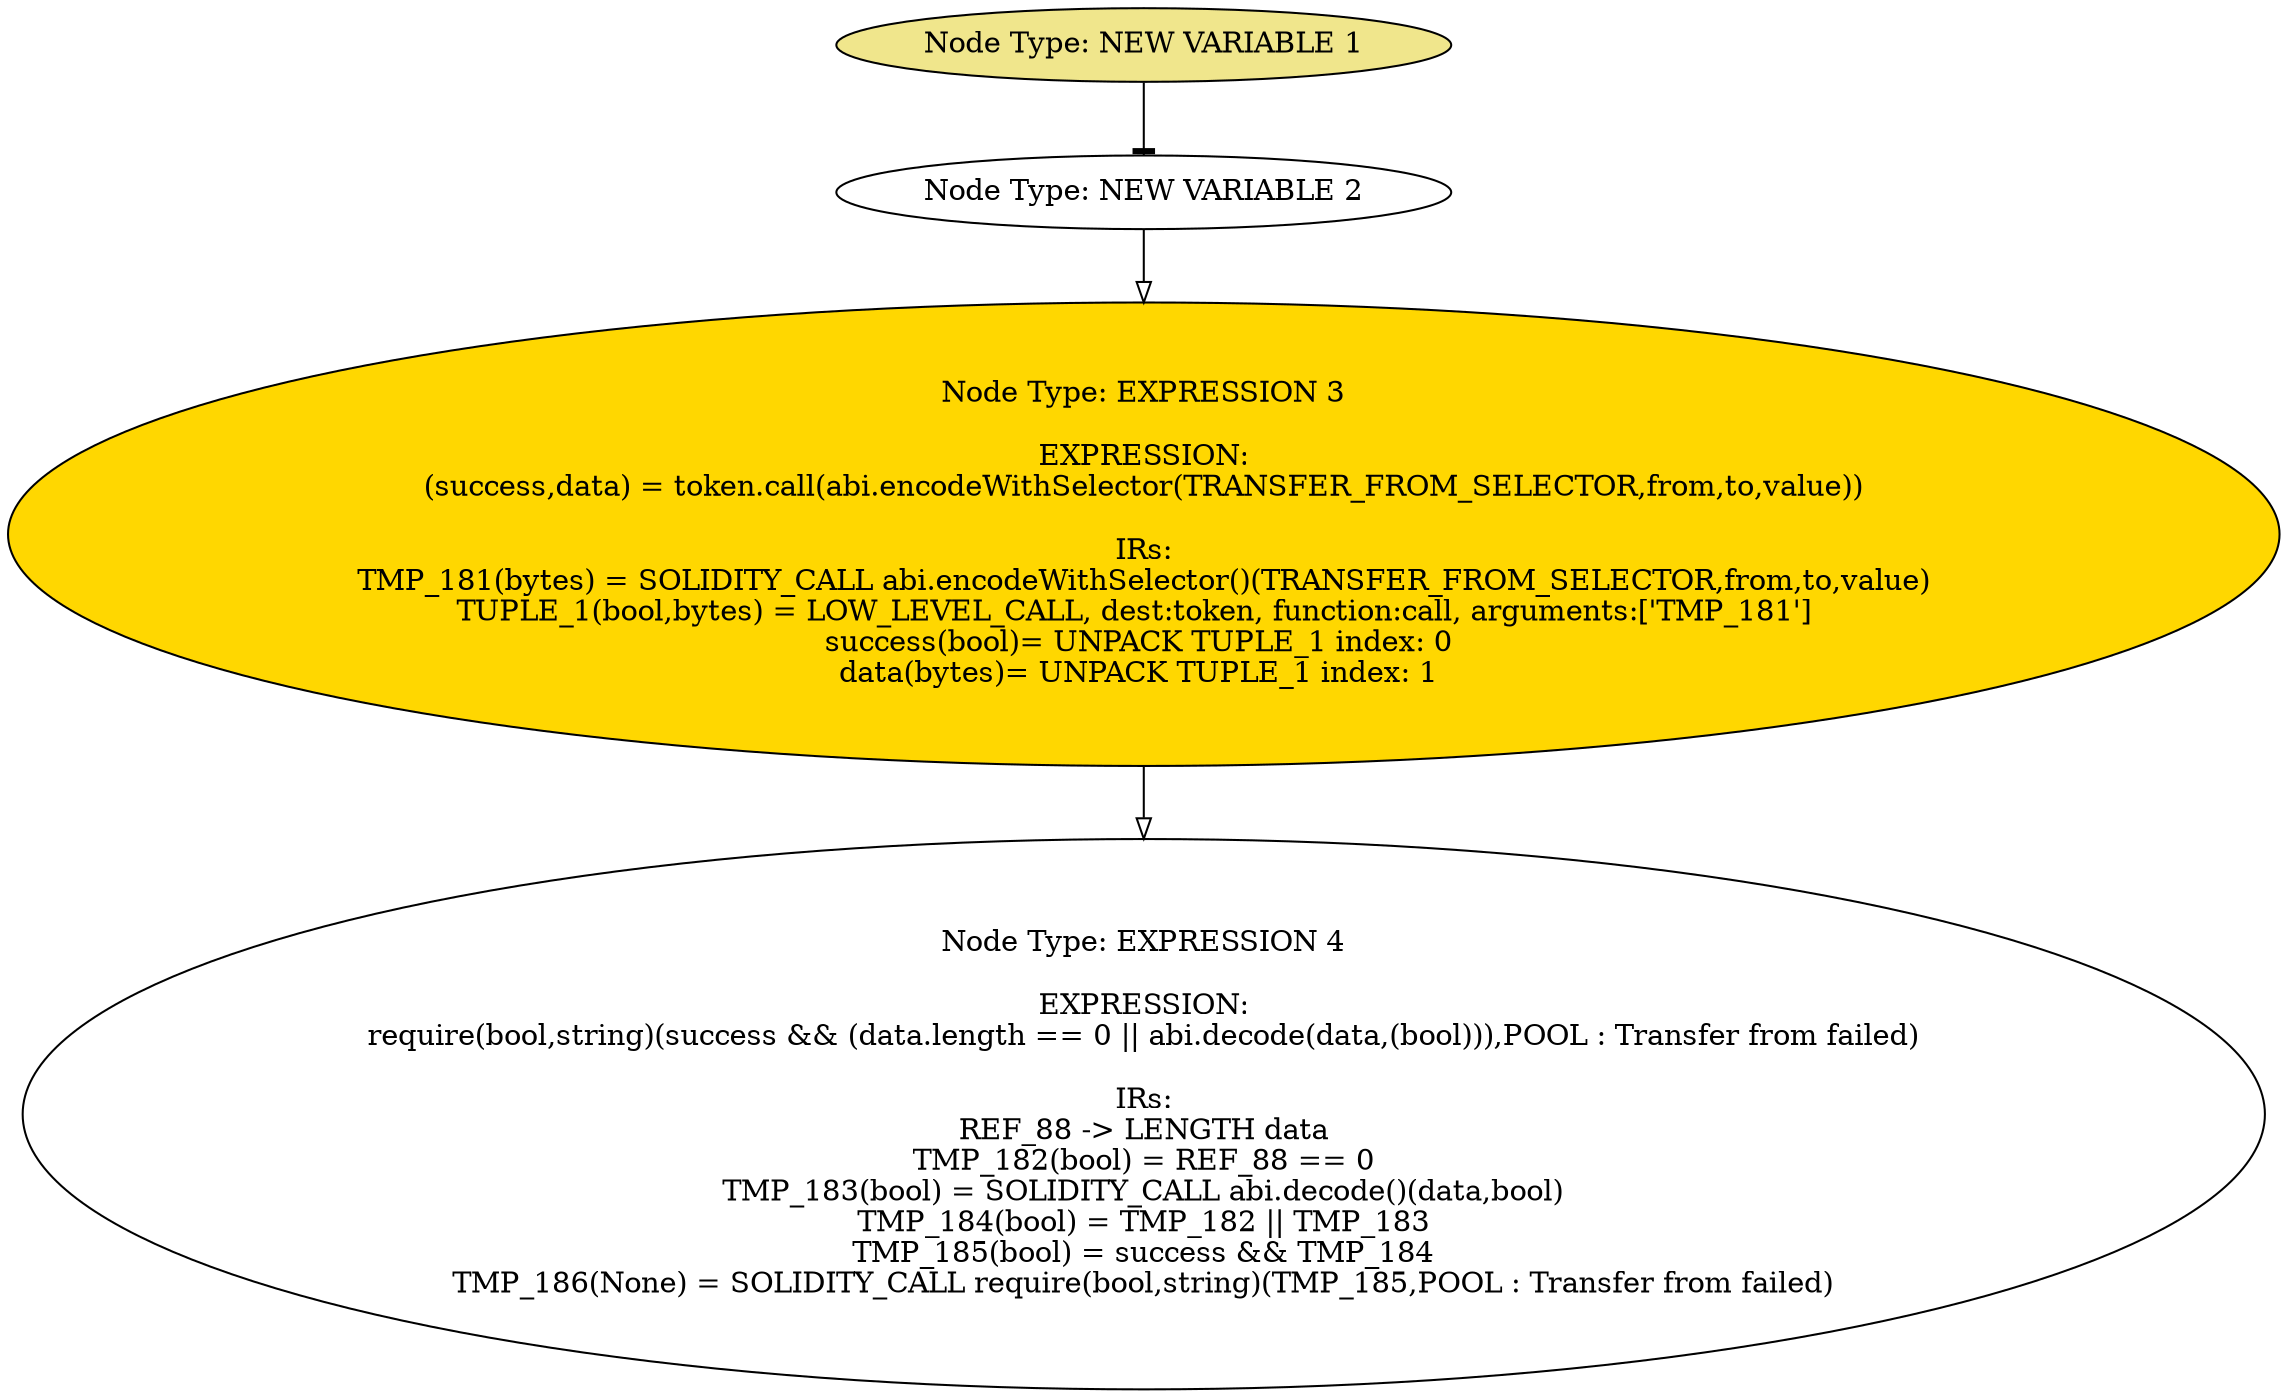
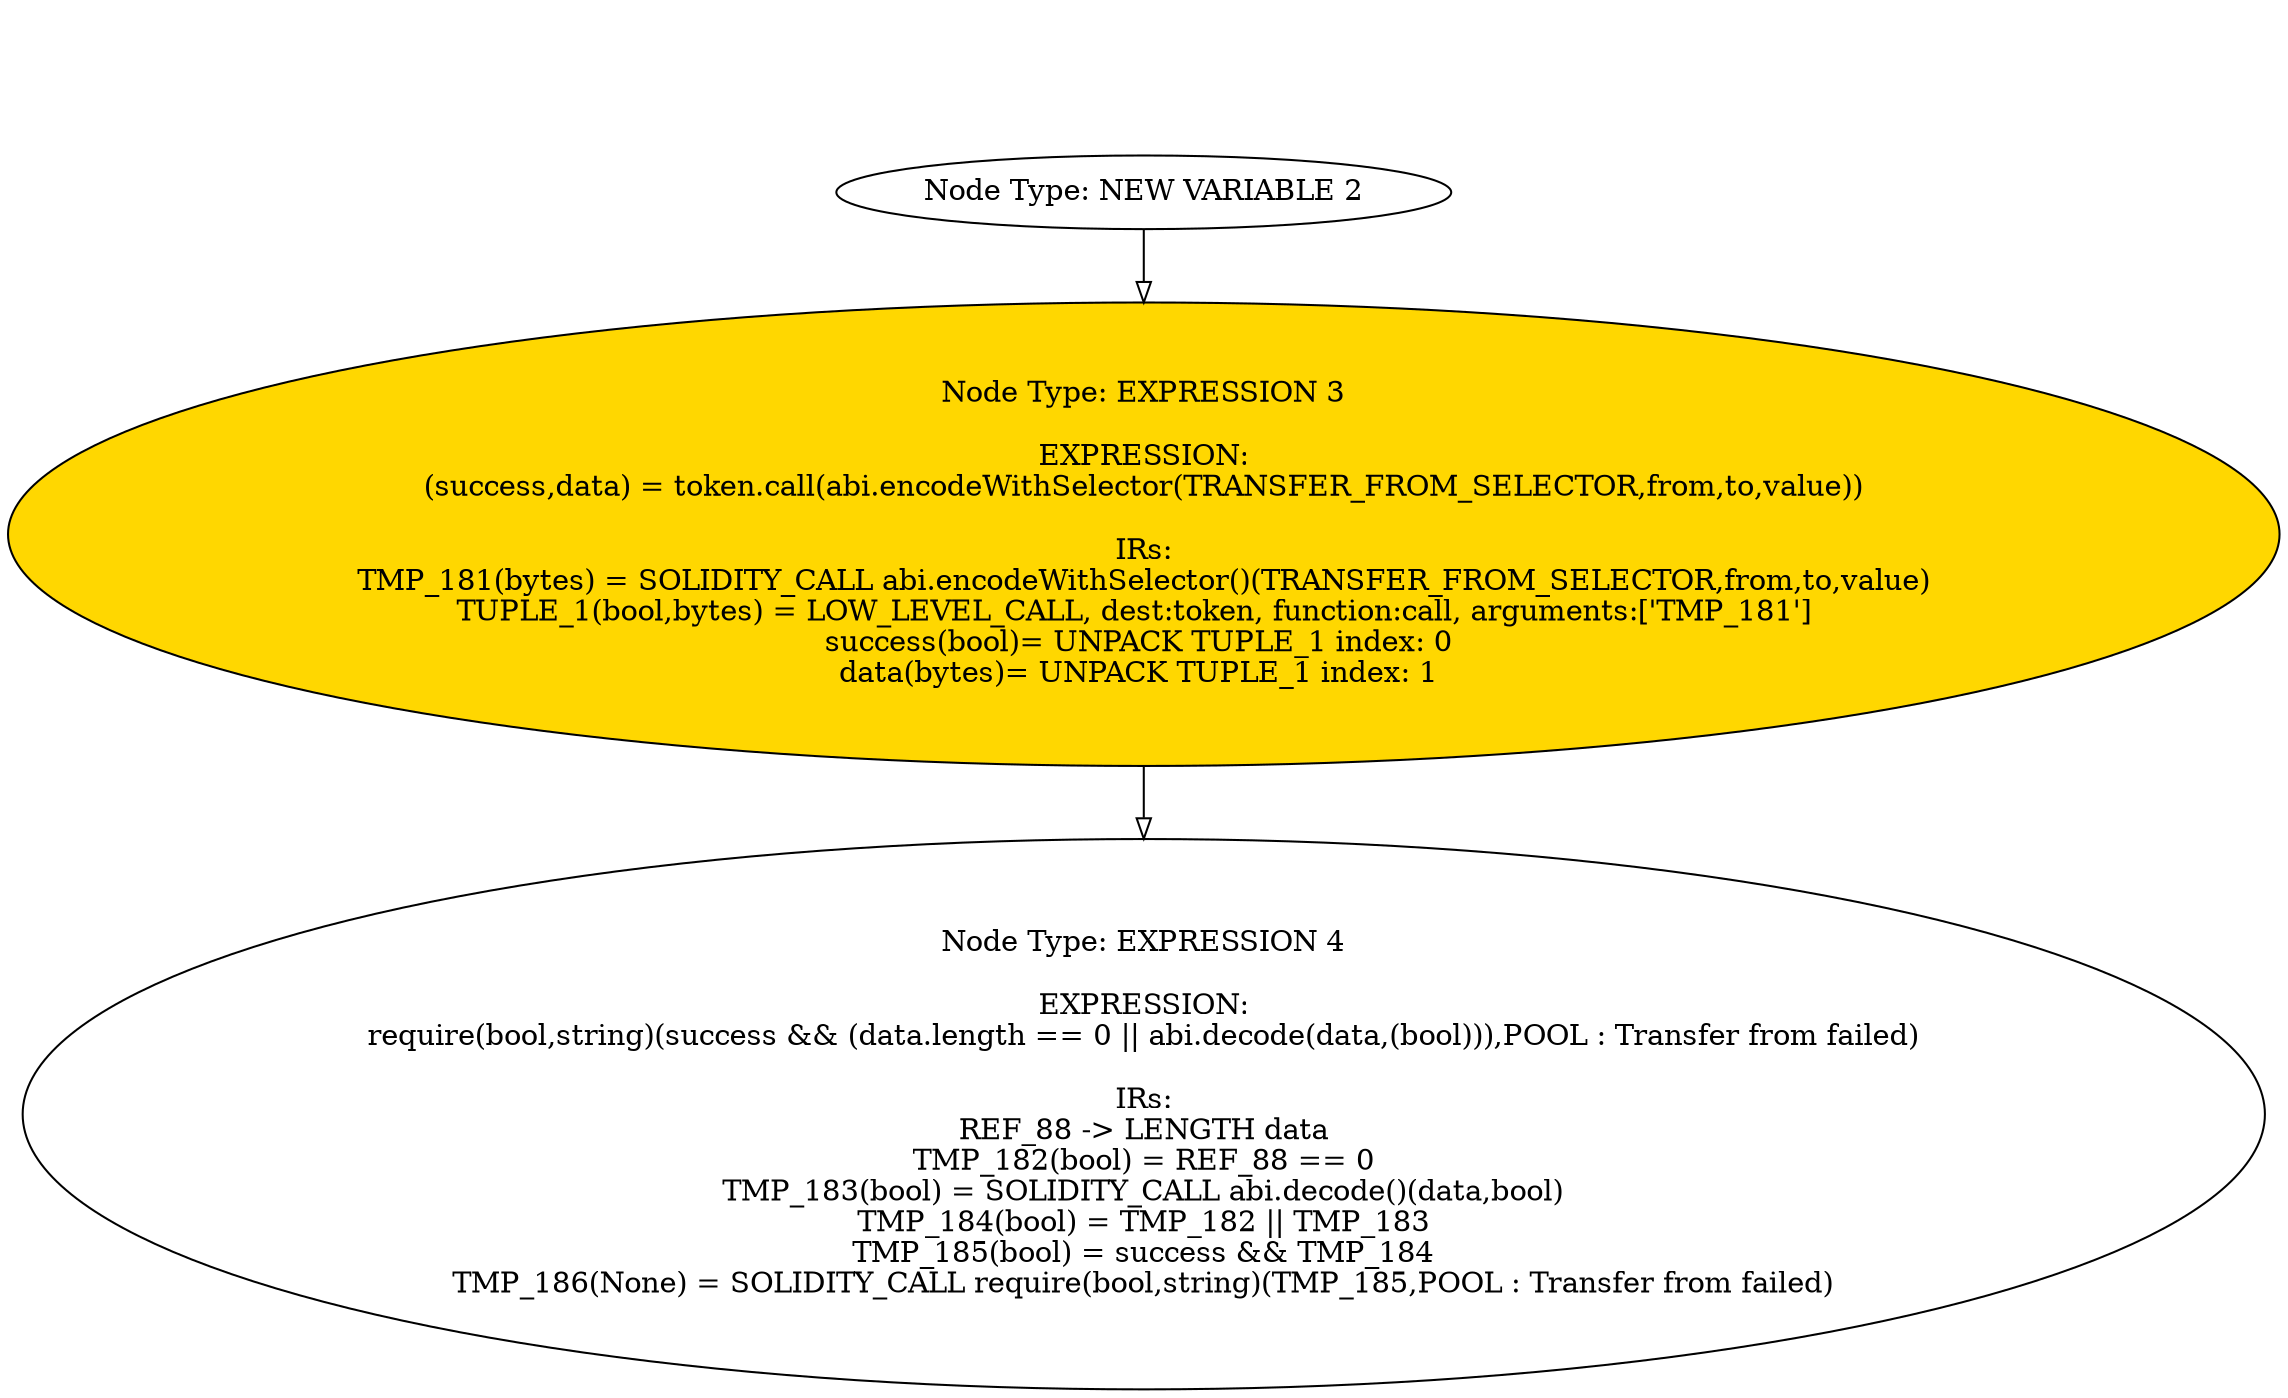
node "Node Type: NEW VARIABLE 1": removed
